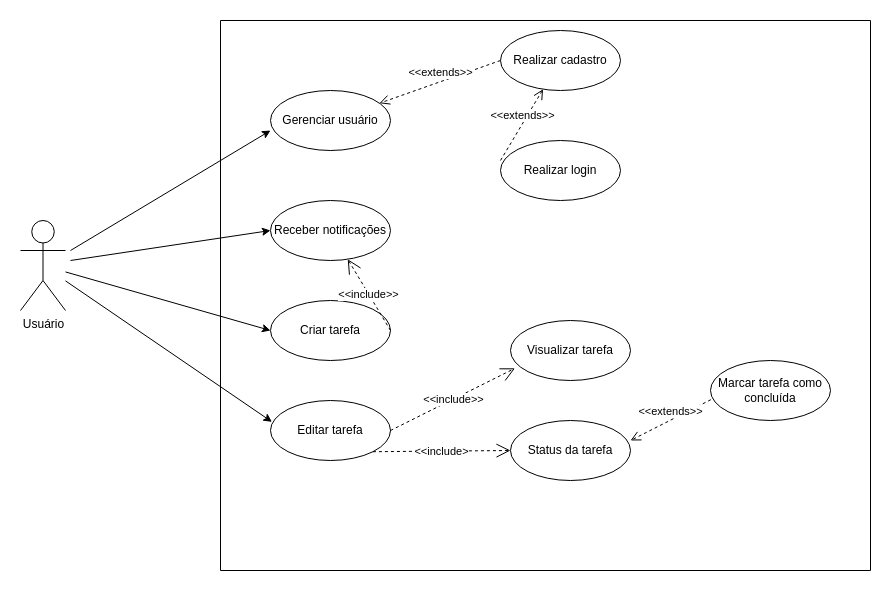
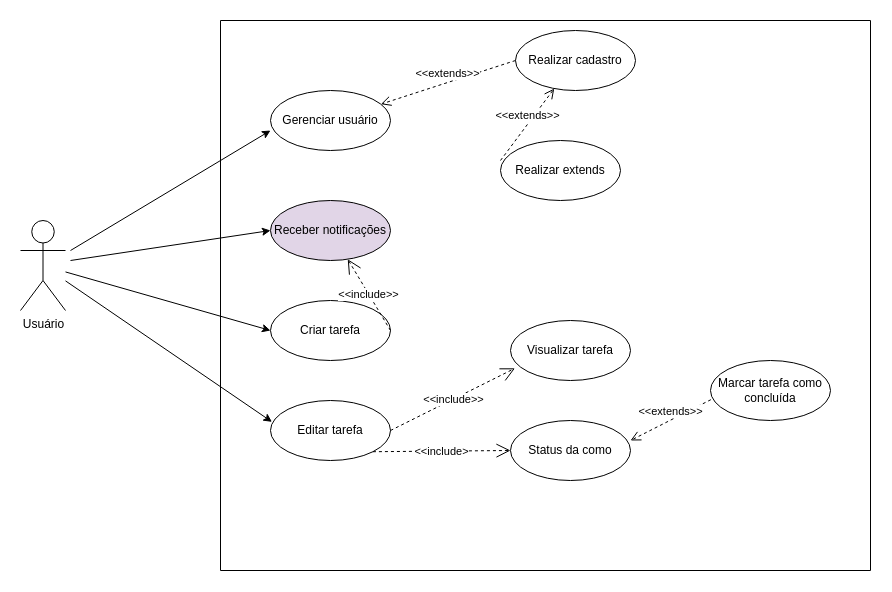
node "Realizar cadastro": moved (561, 61) -> (576, 61)
node "Realizar login": label "Realizar login" -> "Realizar extends"
node "Receber notificações": fillcolor #ffffff -> #e1d5e7
node "Status da tarefa": label "Status da tarefa" -> "Status da como"
